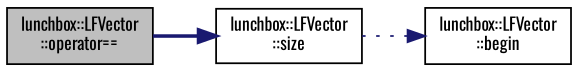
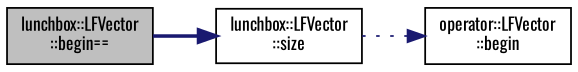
node "lunchbox::LFVector ::operator==": label "lunchbox::LFVector ::operator==" -> "lunchbox::LFVector ::begin=="
node "lunchbox::LFVector ::begin": label "lunchbox::LFVector ::begin" -> "operator::LFVector ::begin"
